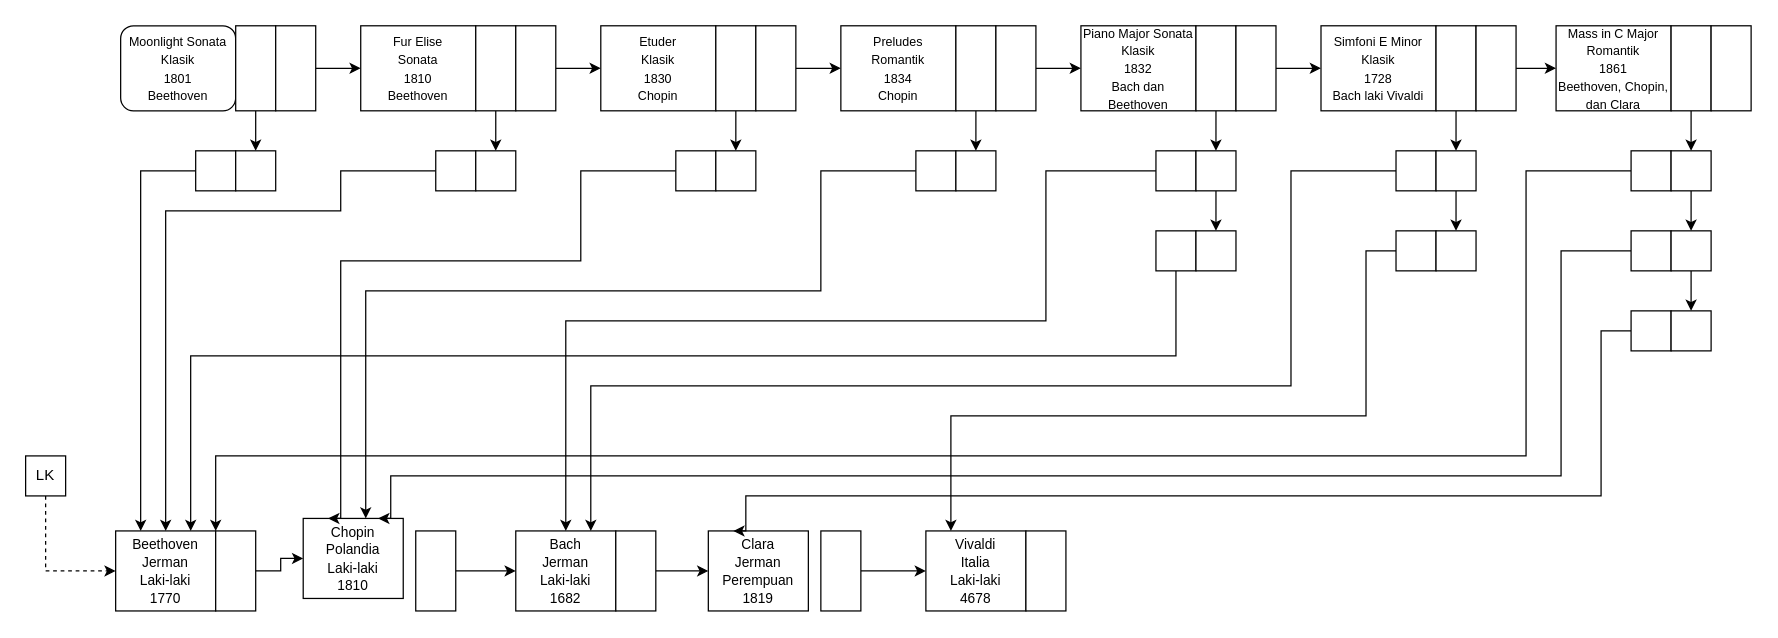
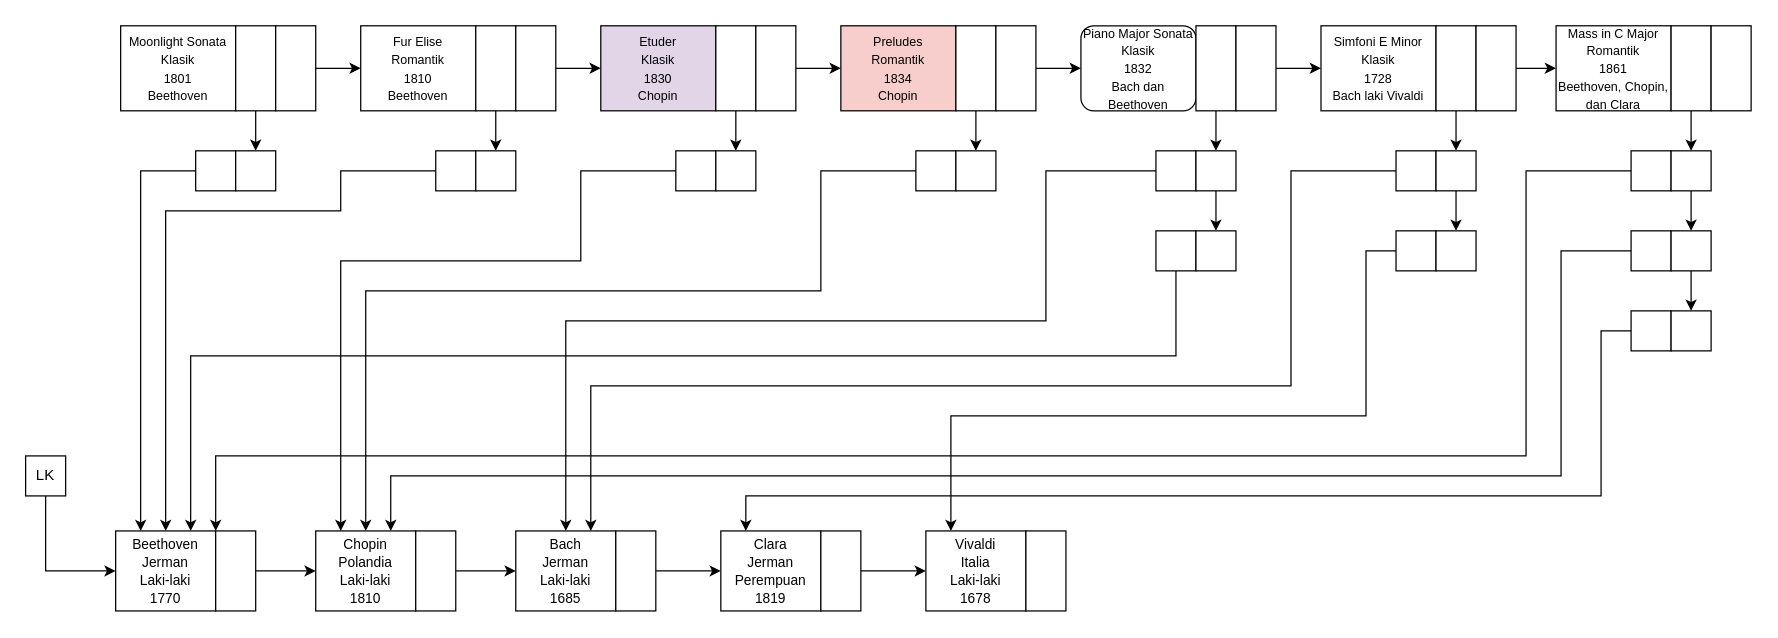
node "Moonlight Sonata Klasik 1801 Beethoven": shape rounded rectangle -> rectangle
node "Fur Elise Sonata 1810 Beethoven": label "Fur Elise Sonata 1810 Beethoven" -> "Fur Elise Romantik 1810 Beethoven"
node "Etuder Klasik 1830 Chopin": fillcolor #ffffff -> #e1d5e7
node "Preludes Romantik 1834 Chopin": fillcolor #ffffff -> #f8cecc
node "Piano Major Sonata Klasik 1832 Bach dan Beethoven": shape rectangle -> rounded rectangle
node "Chopin Polandia Laki-laki 1810": moved (353, 558) -> (366, 571)
edge "LK" -> "BeethovenJermanLaki-laki1770": style dashed -> solid
node "Bach Jerman Laki-laki 1682": label "Bach Jerman Laki-laki 1682" -> "Bach Jerman Laki-laki 1685"
node "Clara Jerman Perempuan 1819": moved (758, 571) -> (771, 571)
node "Vivaldi Italia Laki-laki 4678": label "Vivaldi Italia Laki-laki 4678" -> "Vivaldi Italia Laki-laki 1678"
